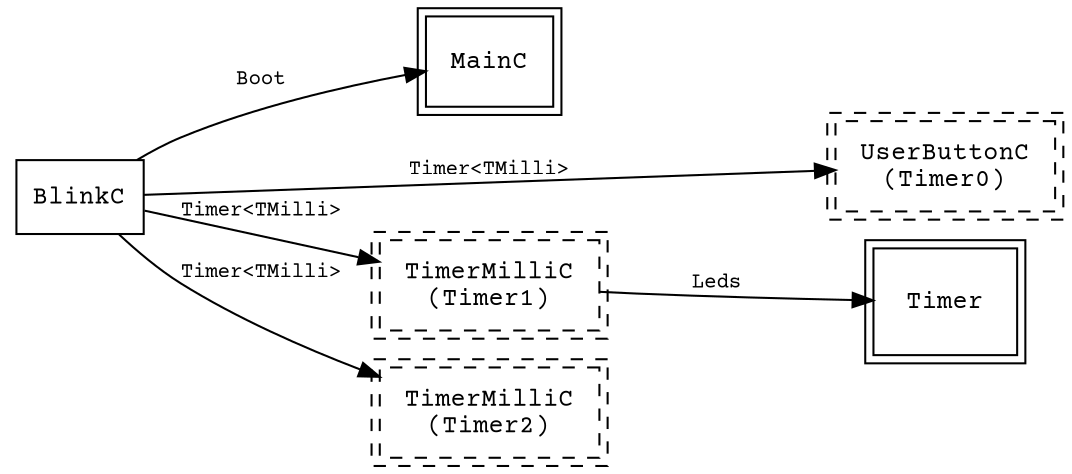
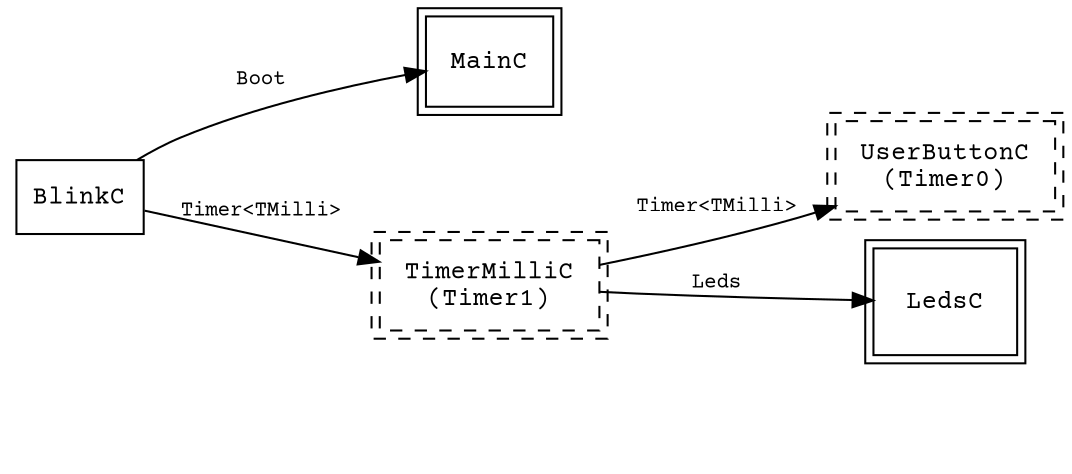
edge "BlinkC" -> "UserButtonC (Timer0)": now "TimerMilliC (Timer1)" -> "UserButtonC (Timer0)"
node "Timer": label "Timer" -> "LedsC"
node "TimerMilliC (Timer2)": removed
